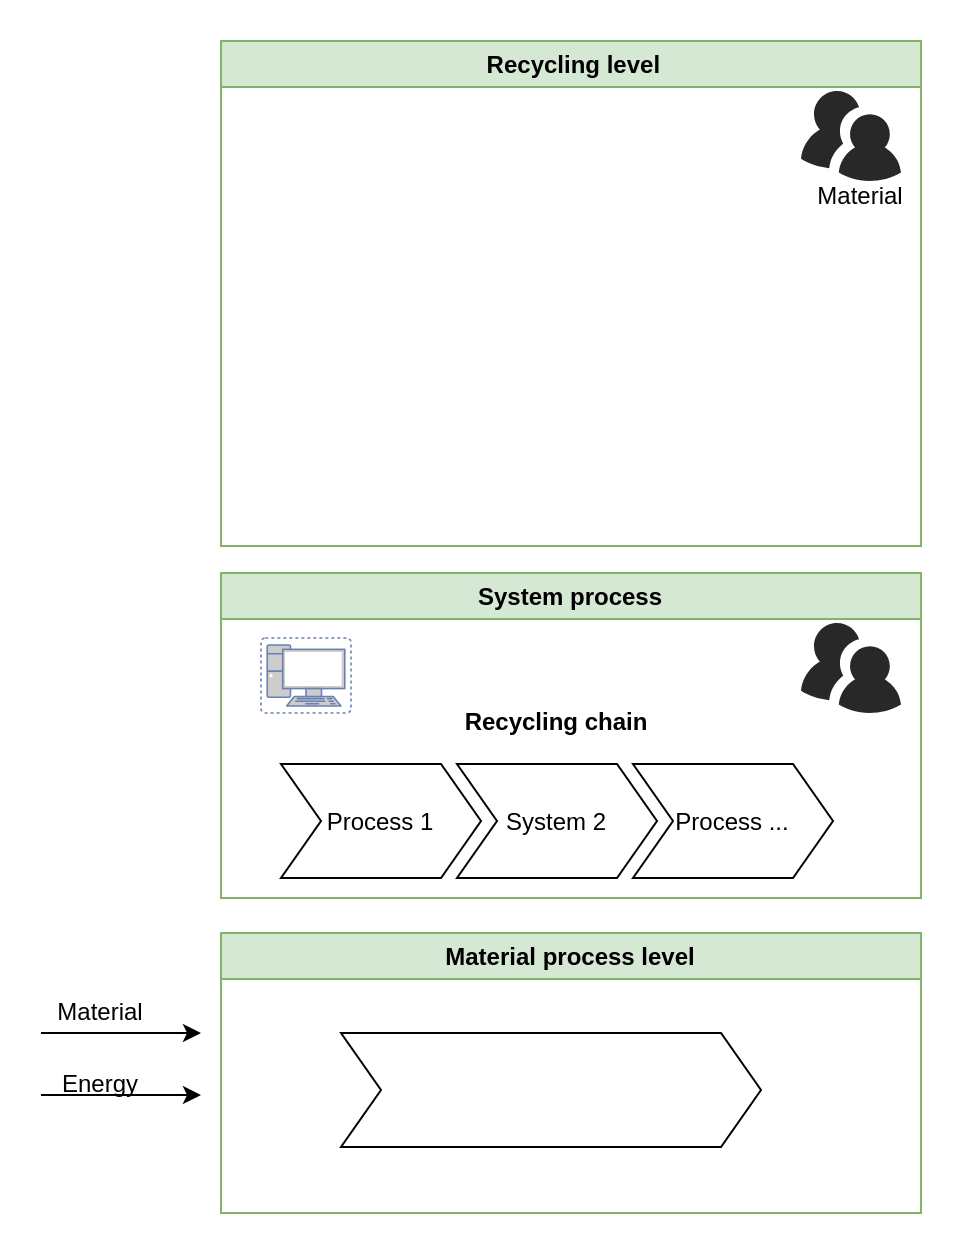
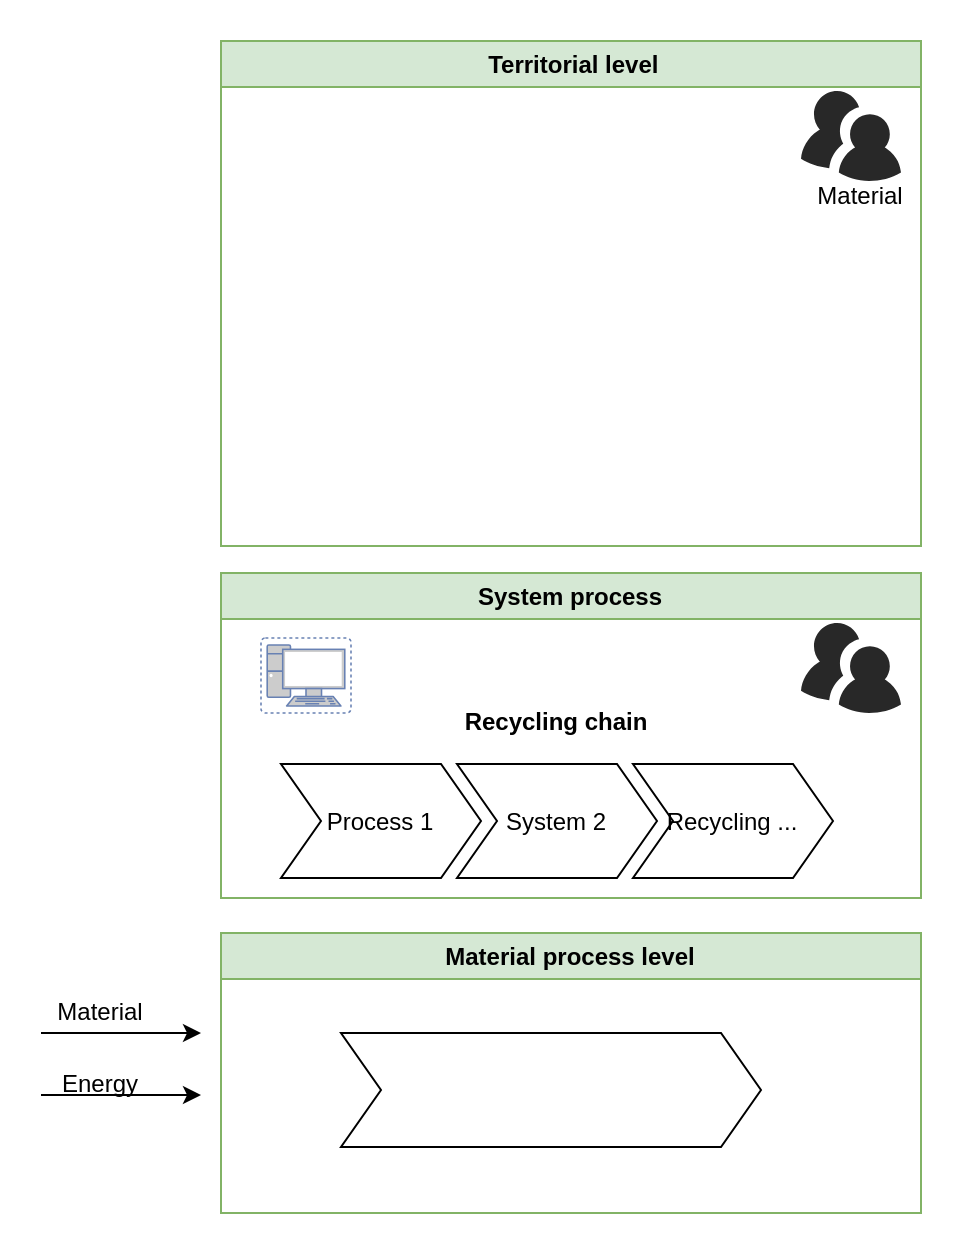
node "Recycling level": label "Recycling level" -> "Territorial level"
node "Process ...": label "Process ..." -> "Recycling ..."
